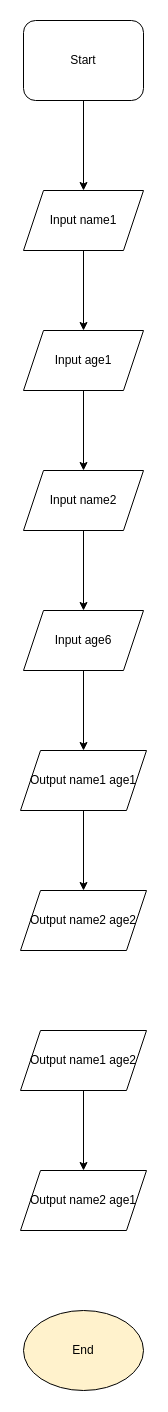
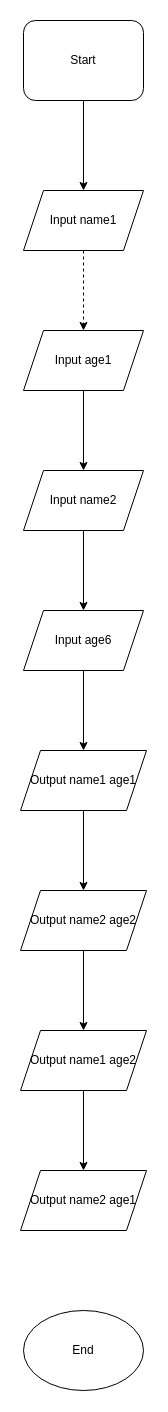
edge "Input name1" -> "Input age1": style solid -> dashed
edge "Output name2 age2" -> "Output name1 age2": added
node "End": fillcolor #fff2cc -> #ffffff
